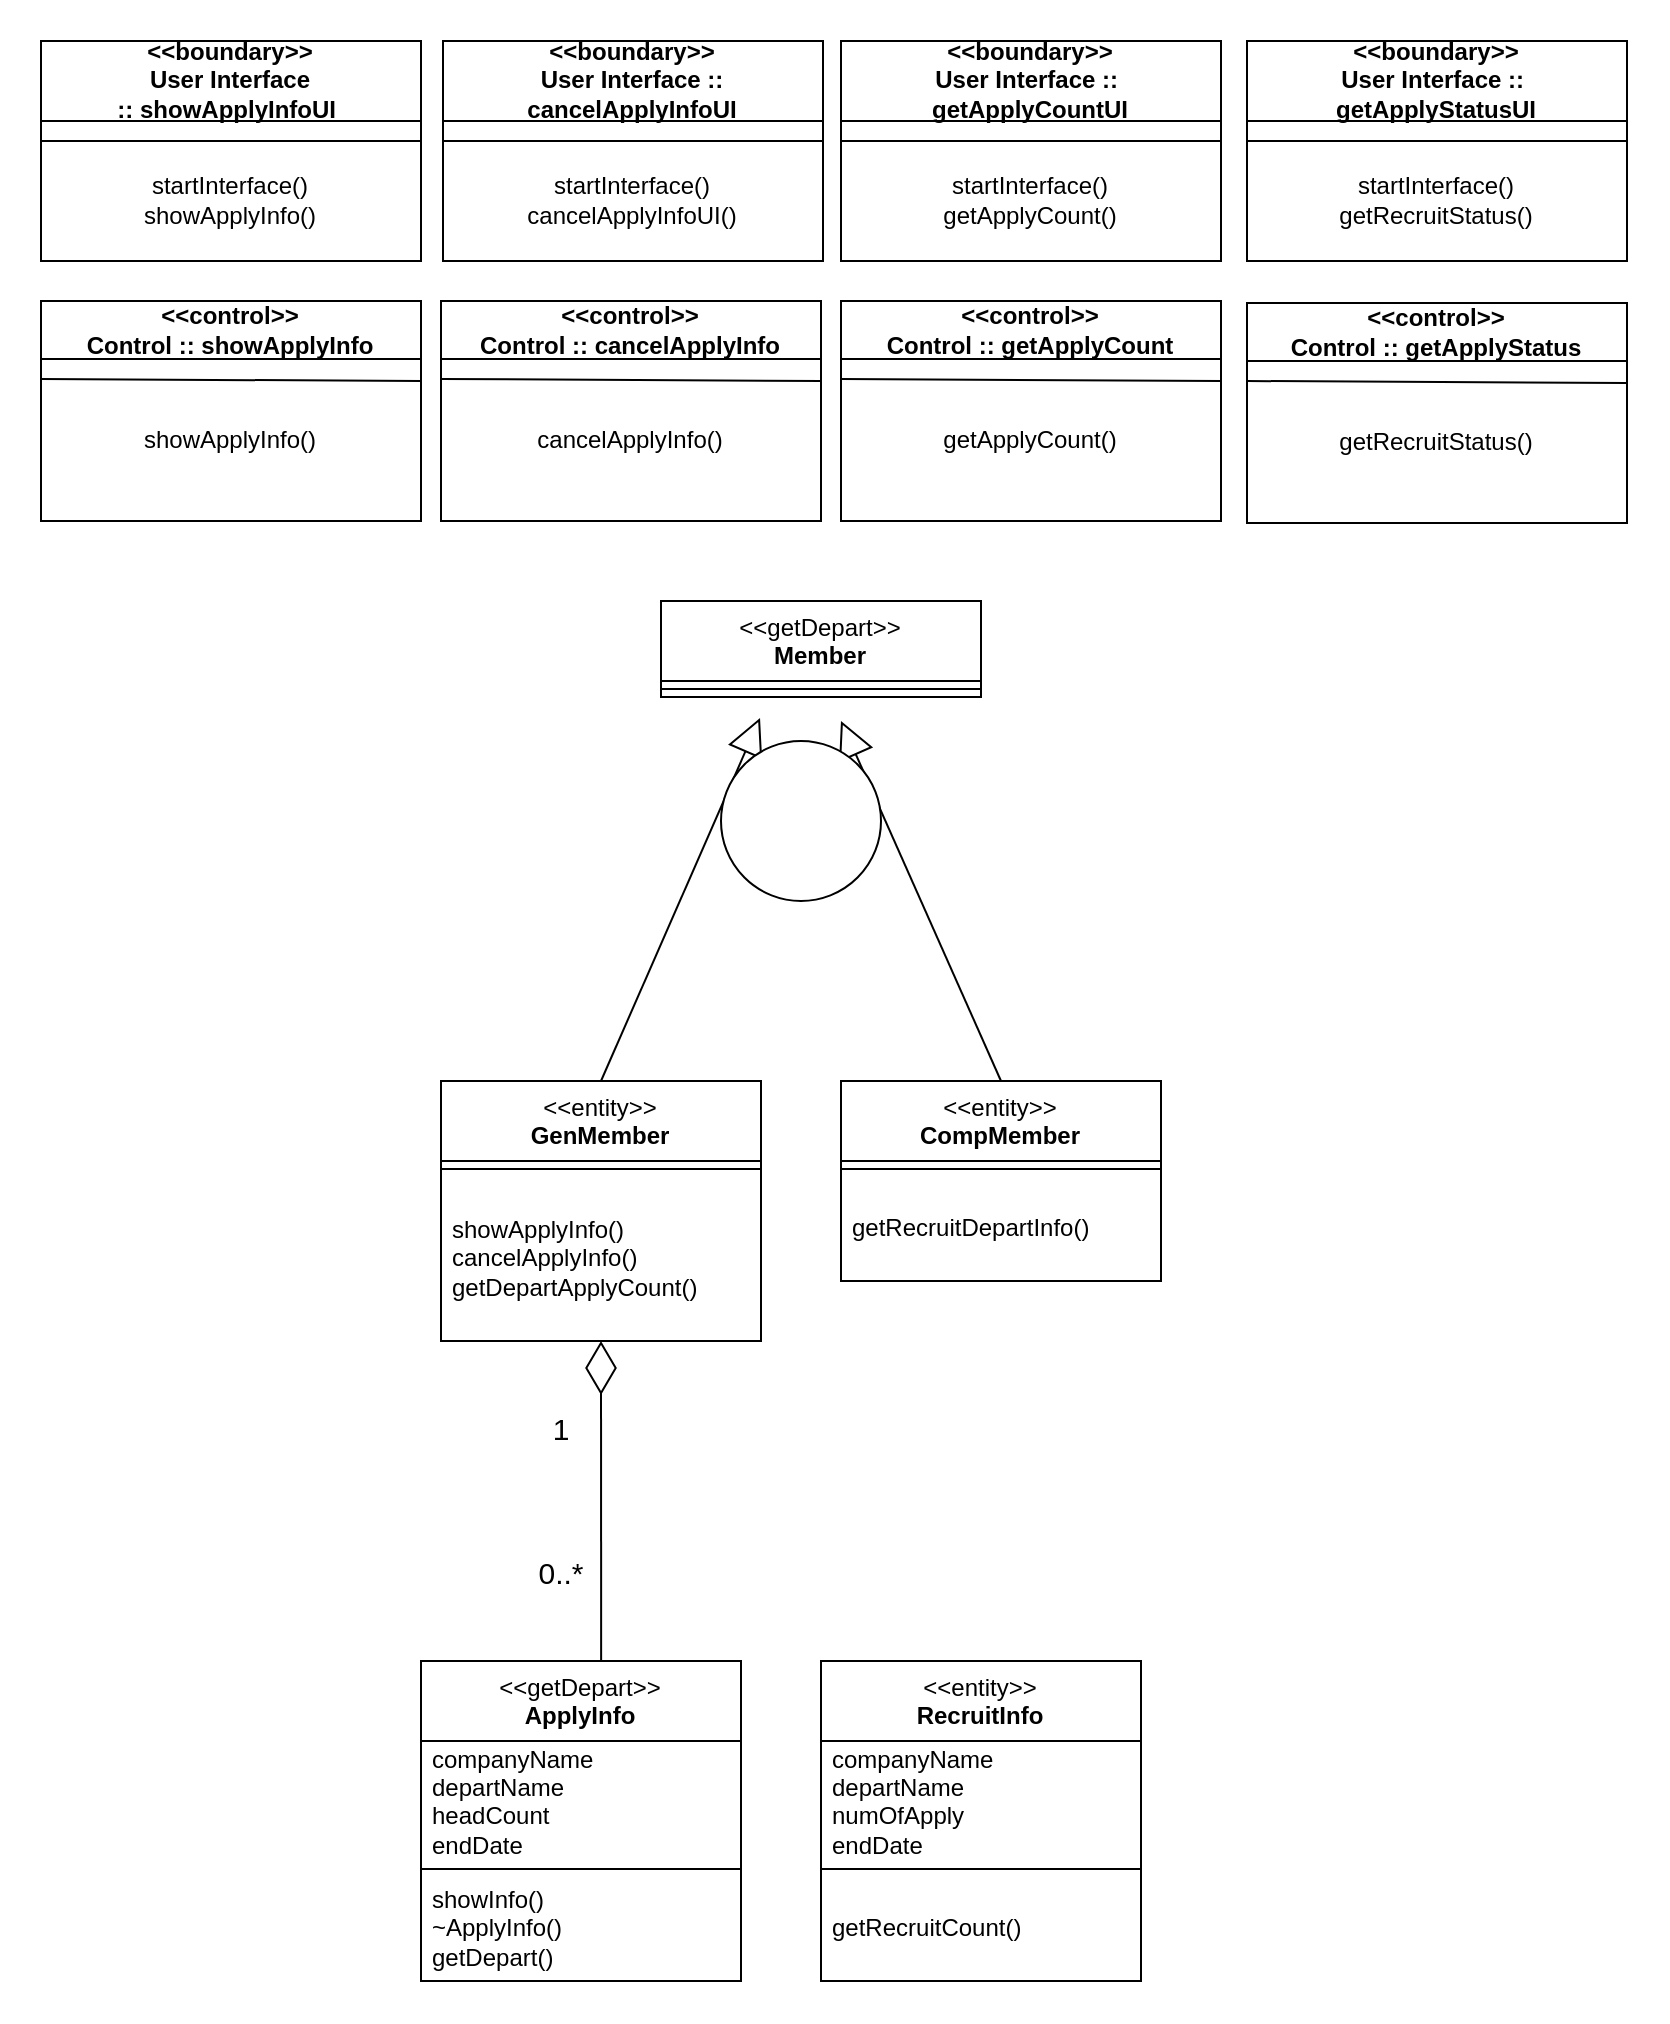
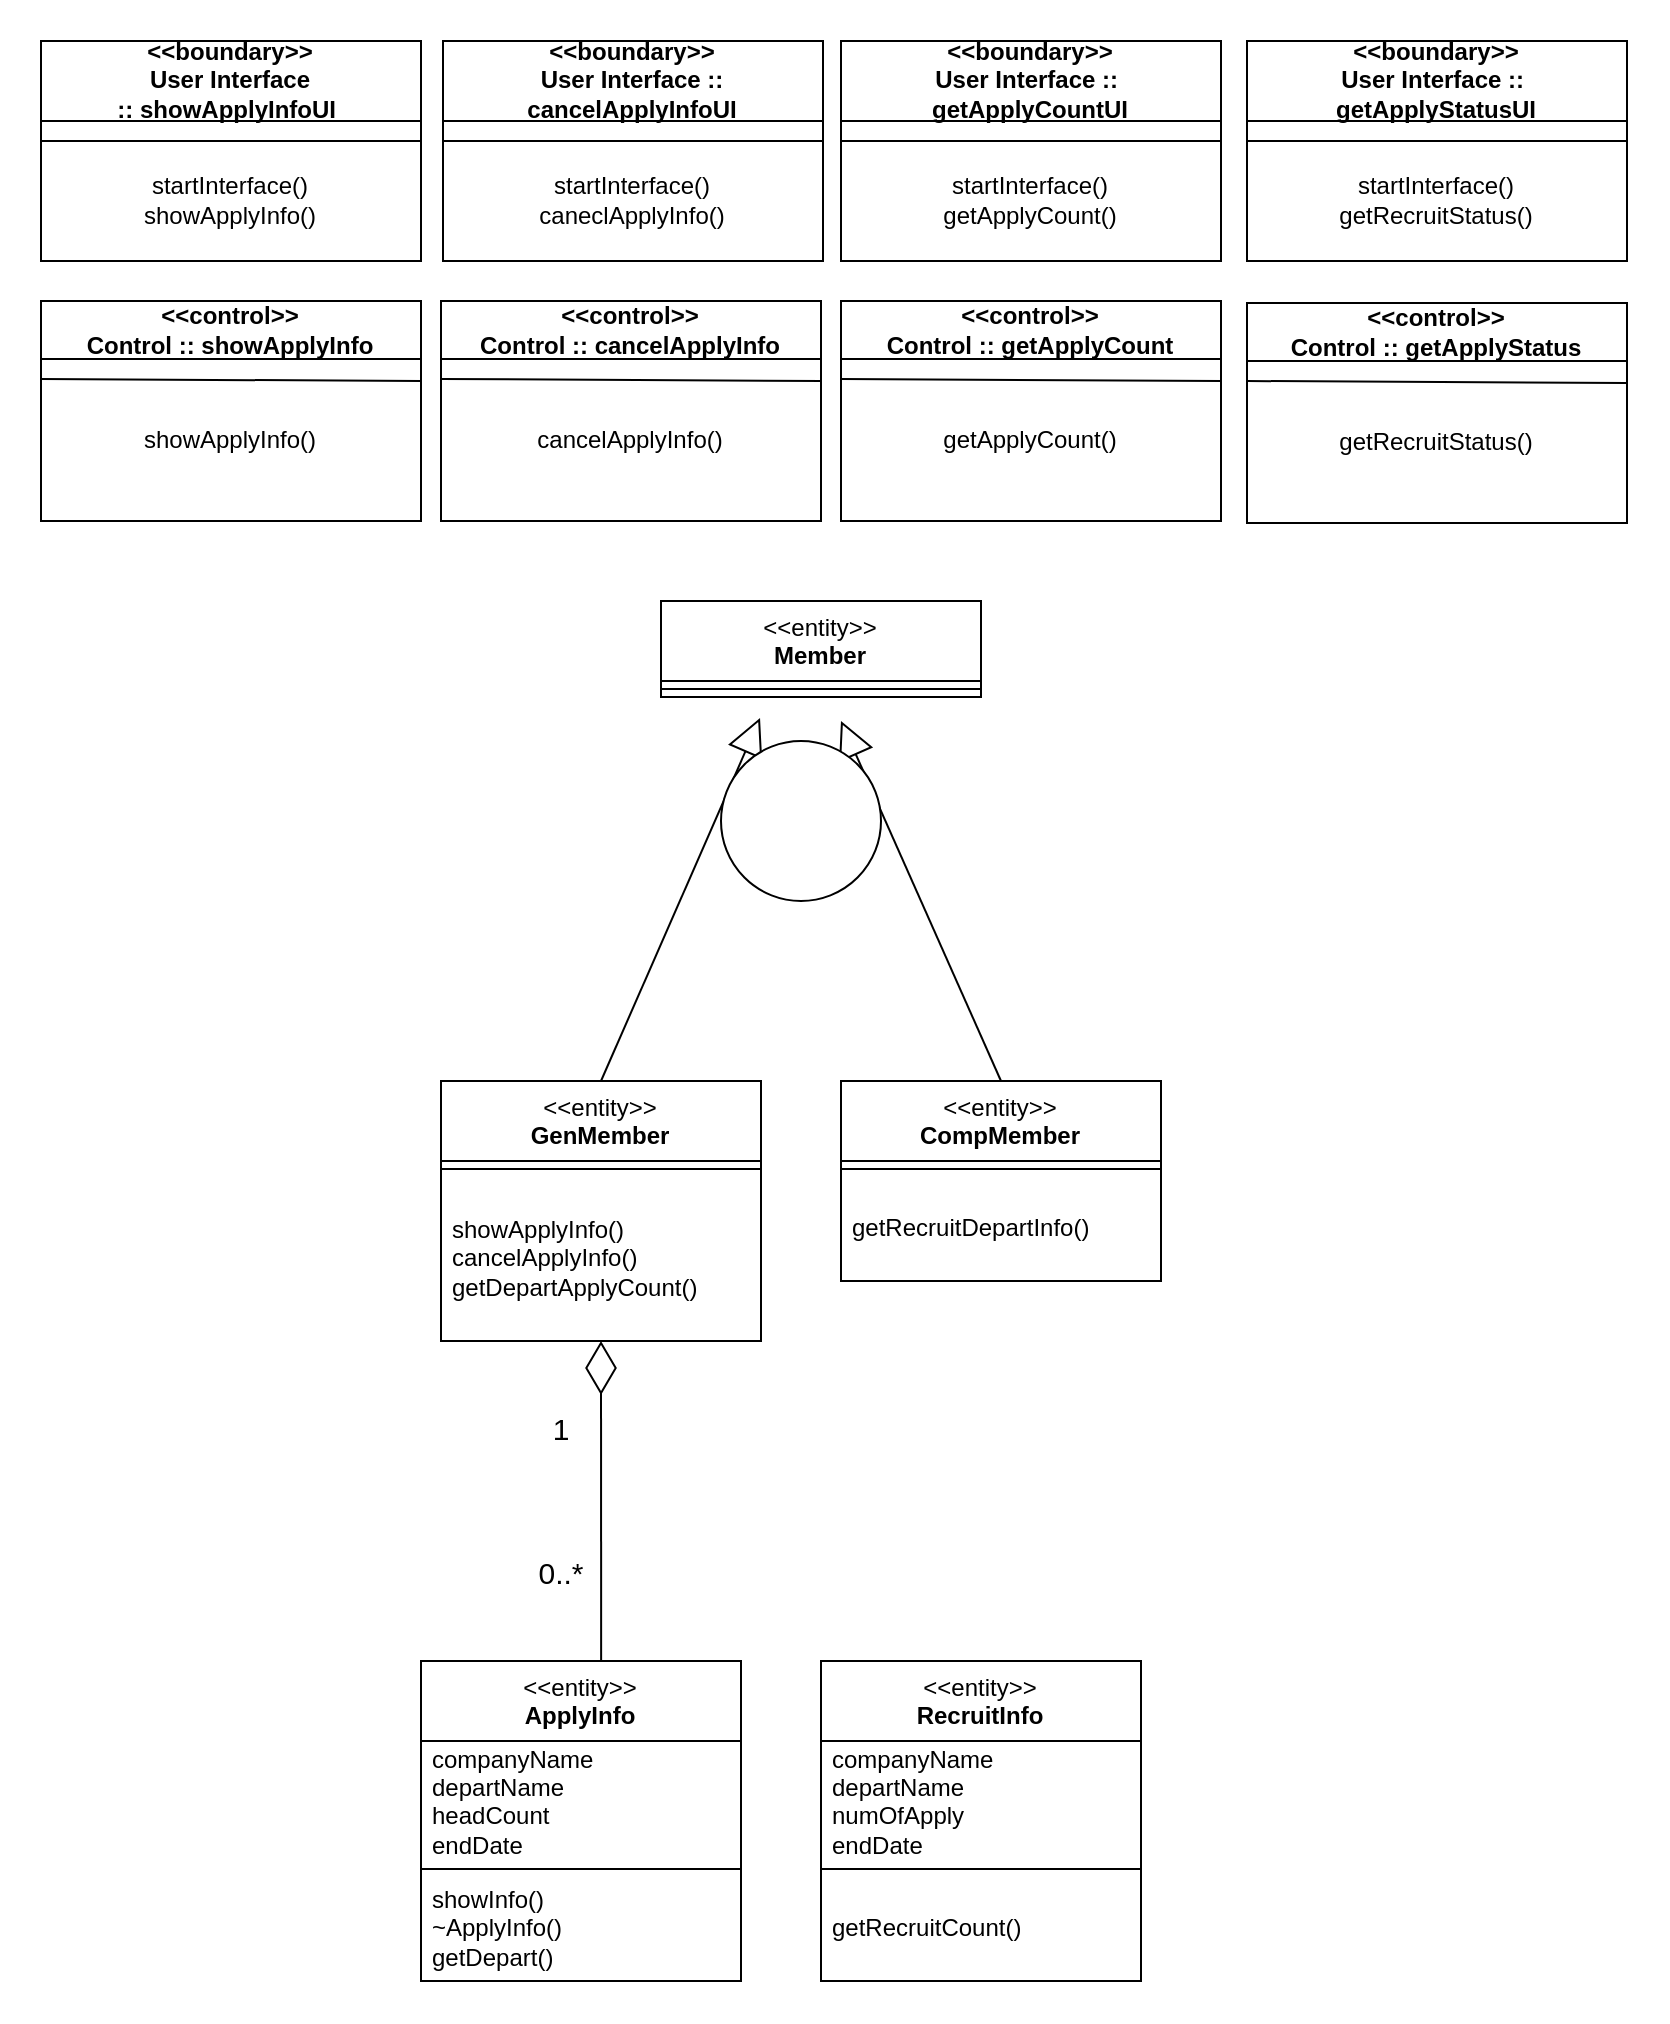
node "startInterface() cancelApplyInfoUI()": label "startInterface() cancelApplyInfoUI()" -> "startInterface() caneclApplyInfo()"
node "<<getDepart>> Member": label "<<getDepart>> Member" -> "<<entity>> Member"
node "<<getDepart>> ApplyInfo": label "<<getDepart>> ApplyInfo" -> "<<entity>> ApplyInfo"
